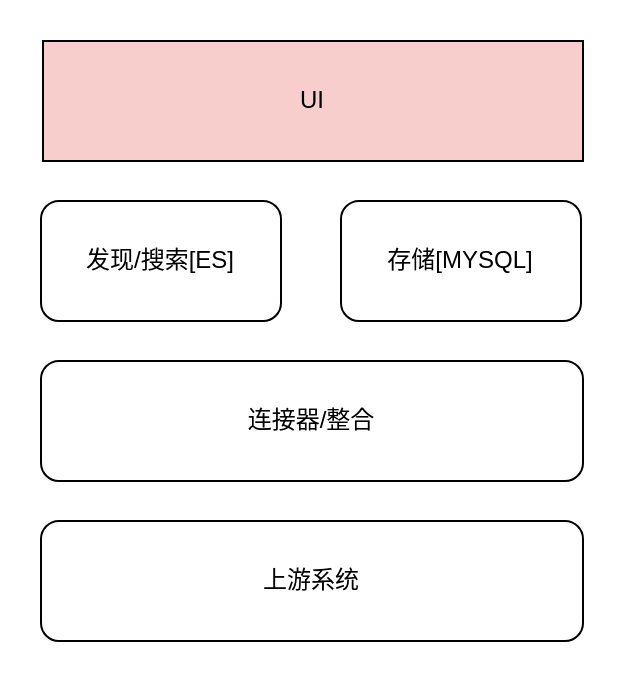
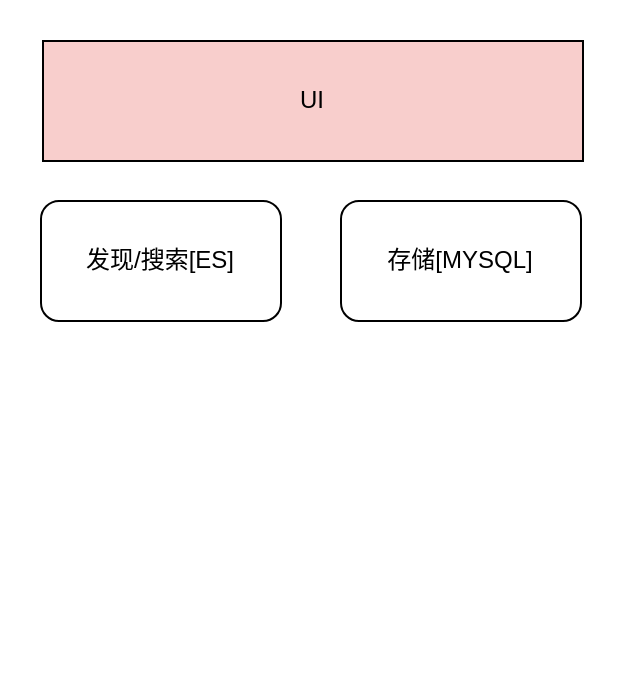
node "连接器/整合": removed
node "上游系统": removed
